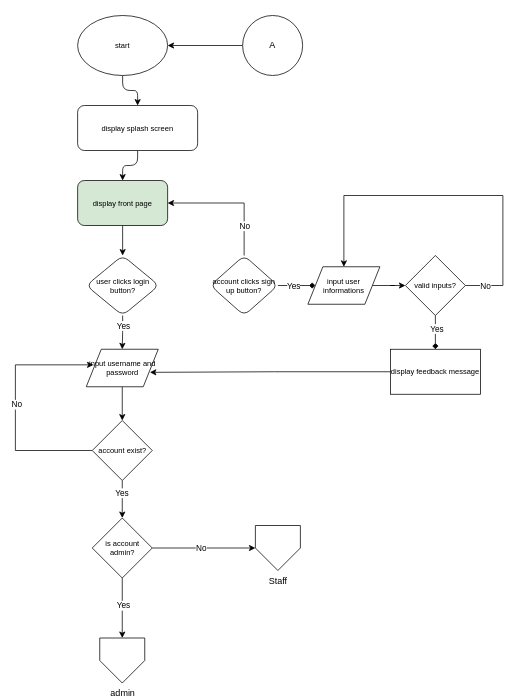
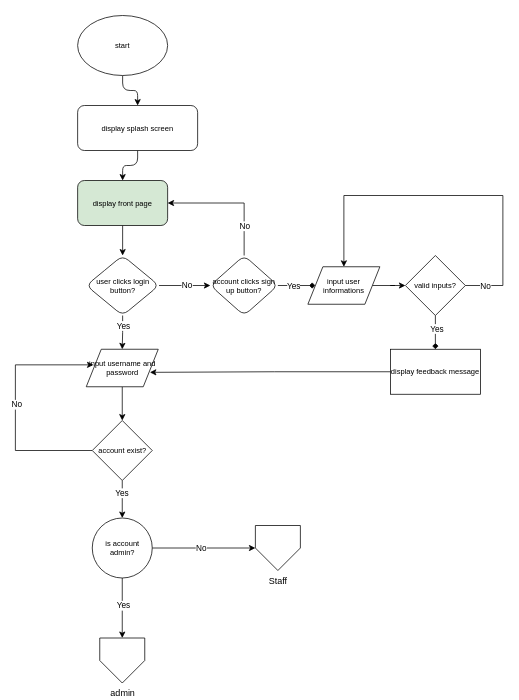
edge "A" -> "start": removed
node "A": removed
edge "user clicks login button?" -> "account clicks sign up button?": added, label "No"
node "is account admin?": shape diamond -> ellipse
